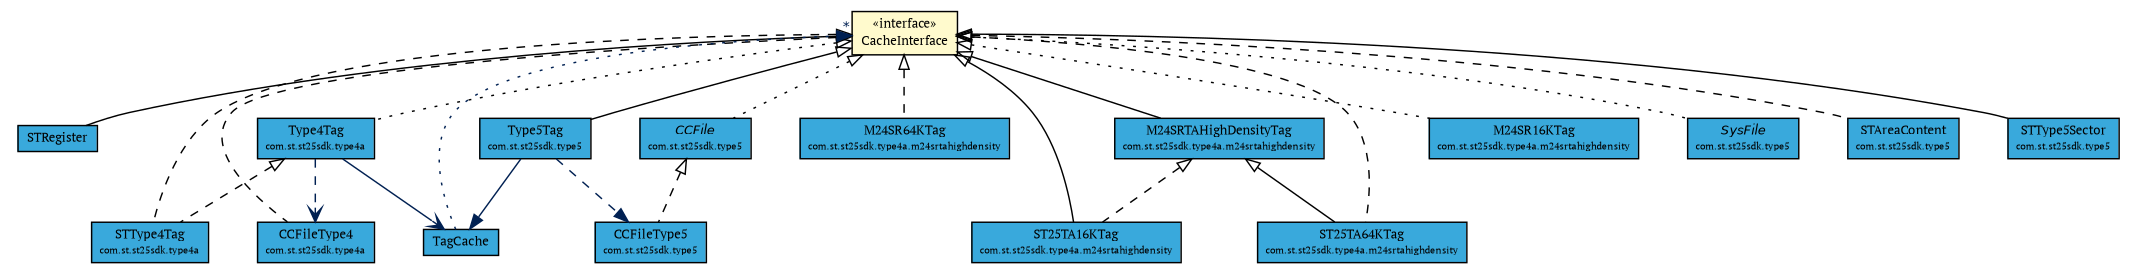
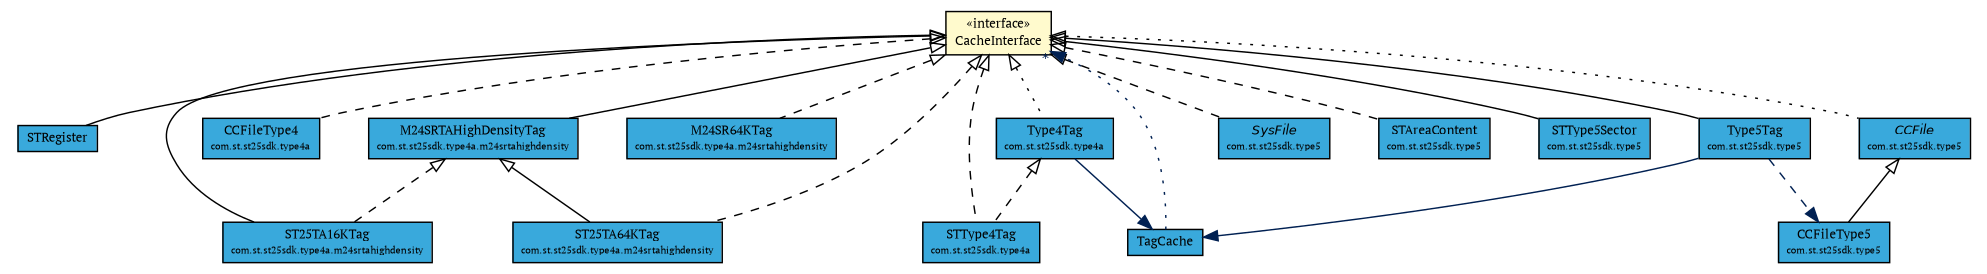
edge "SysFile" -> "CacheInterface": style dotted -> dashed
node "M24SR16KTag": removed
edge "Type4Tag" -> "CCFileType4": removed
edge "Type4Tag" -> "TagCache": arrowhead open -> normal
edge "CCFileType5" -> "CCFile": style dashed -> solid
